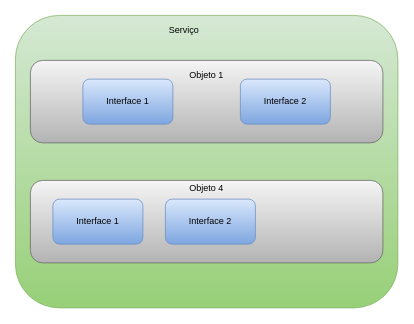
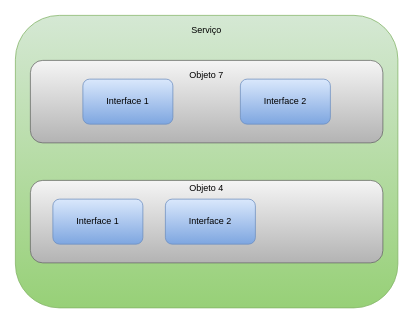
node "Serviço": moved (184, 30) -> (207, 30)
node "Objeto 1": label "Objeto 1" -> "Objeto 7"
